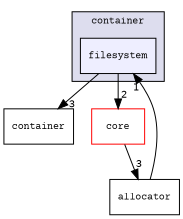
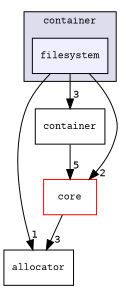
edge "allocator" -> "filesystem": reversed
edge "container" -> "core": added
